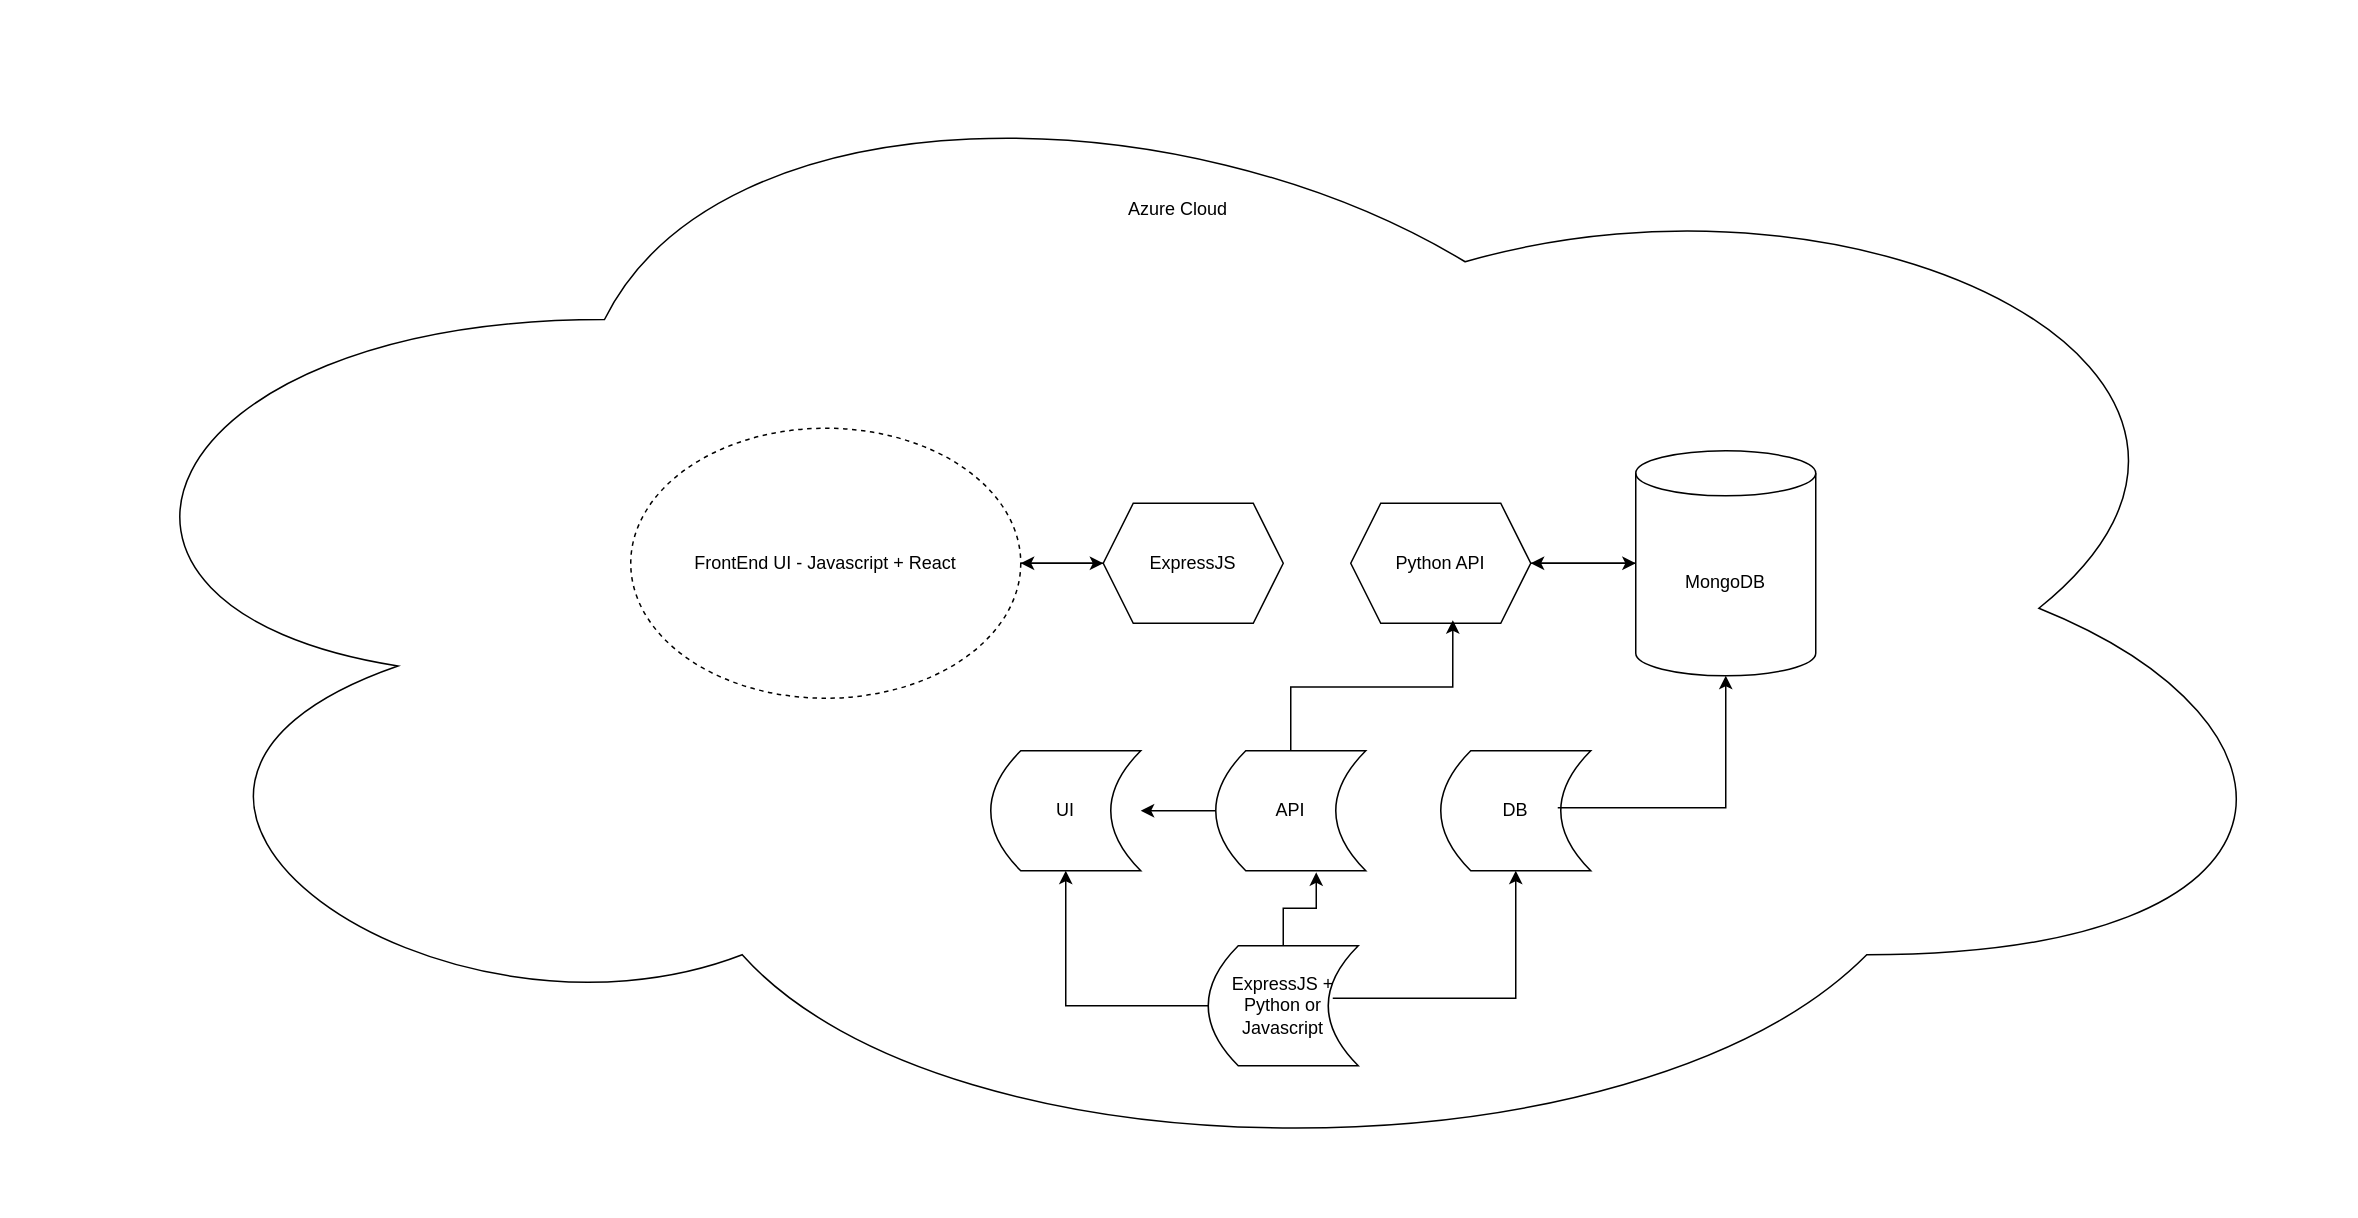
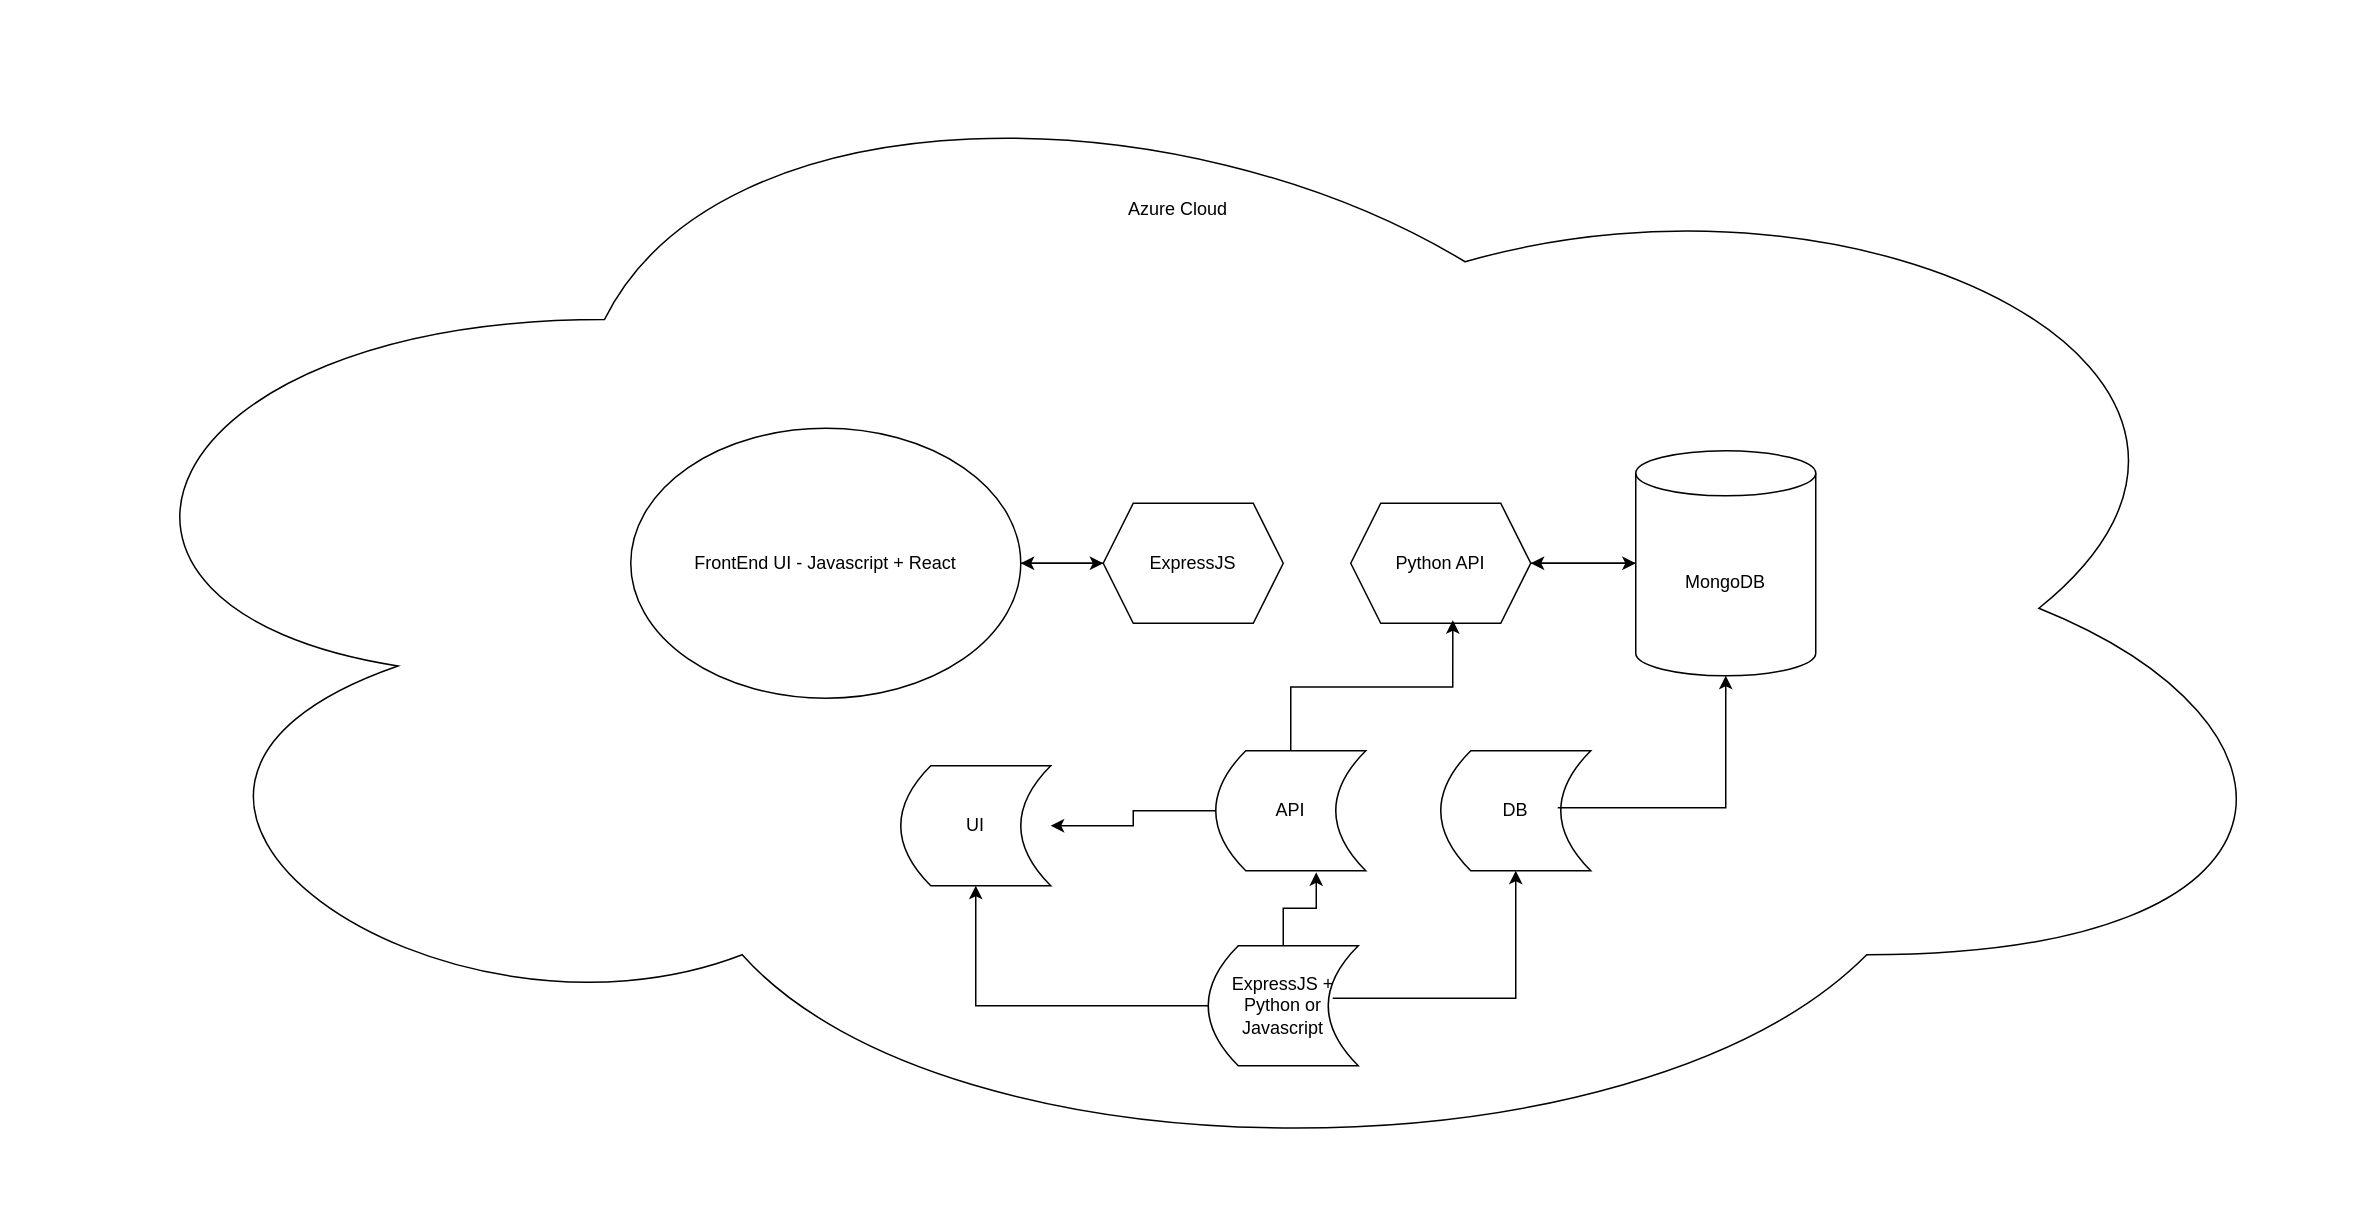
node "FrontEnd UI - Javascript + React": style dashed -> solid
node "UI": moved (1066, 811) -> (976, 826)
